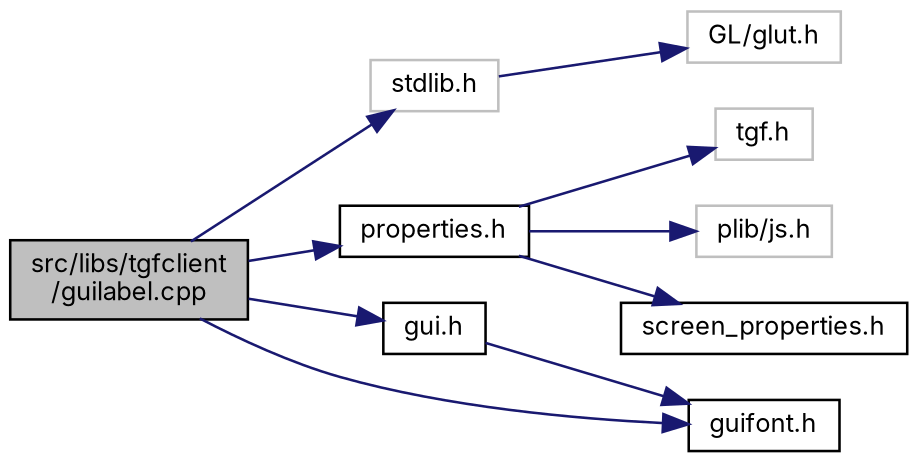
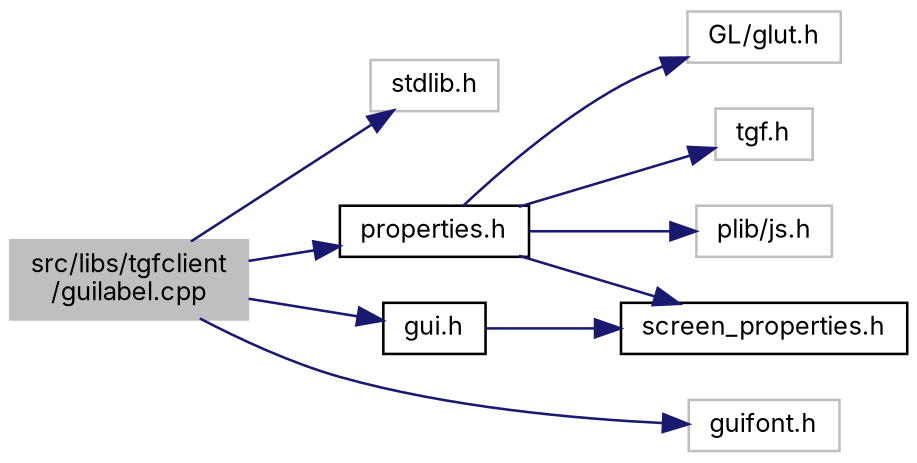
edge "stdlib.h" -> "GL/glut.h": now "properties.h" -> "GL/glut.h"
node "src/libs/tgfclient /guilabel.cpp": color black -> grey75
edge "gui.h" -> "guifont.h": now "gui.h" -> "screen_properties.h"
node "guifont.h": color black -> grey75
